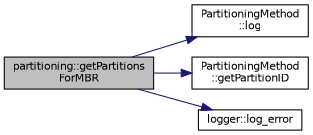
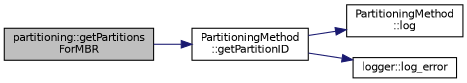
edge "partitioning::getPartitions ForMBR" -> "PartitioningMethod ::log": now "PartitioningMethod ::getPartitionID" -> "PartitioningMethod ::log"
edge "partitioning::getPartitions ForMBR" -> "logger::log_error": now "PartitioningMethod ::getPartitionID" -> "logger::log_error"
